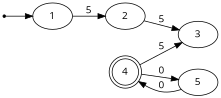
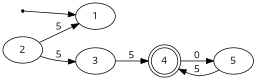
edge "1" -> "2": reversed
edge "4" -> "3": reversed
edge "5" -> "4": label "0" -> "5"
